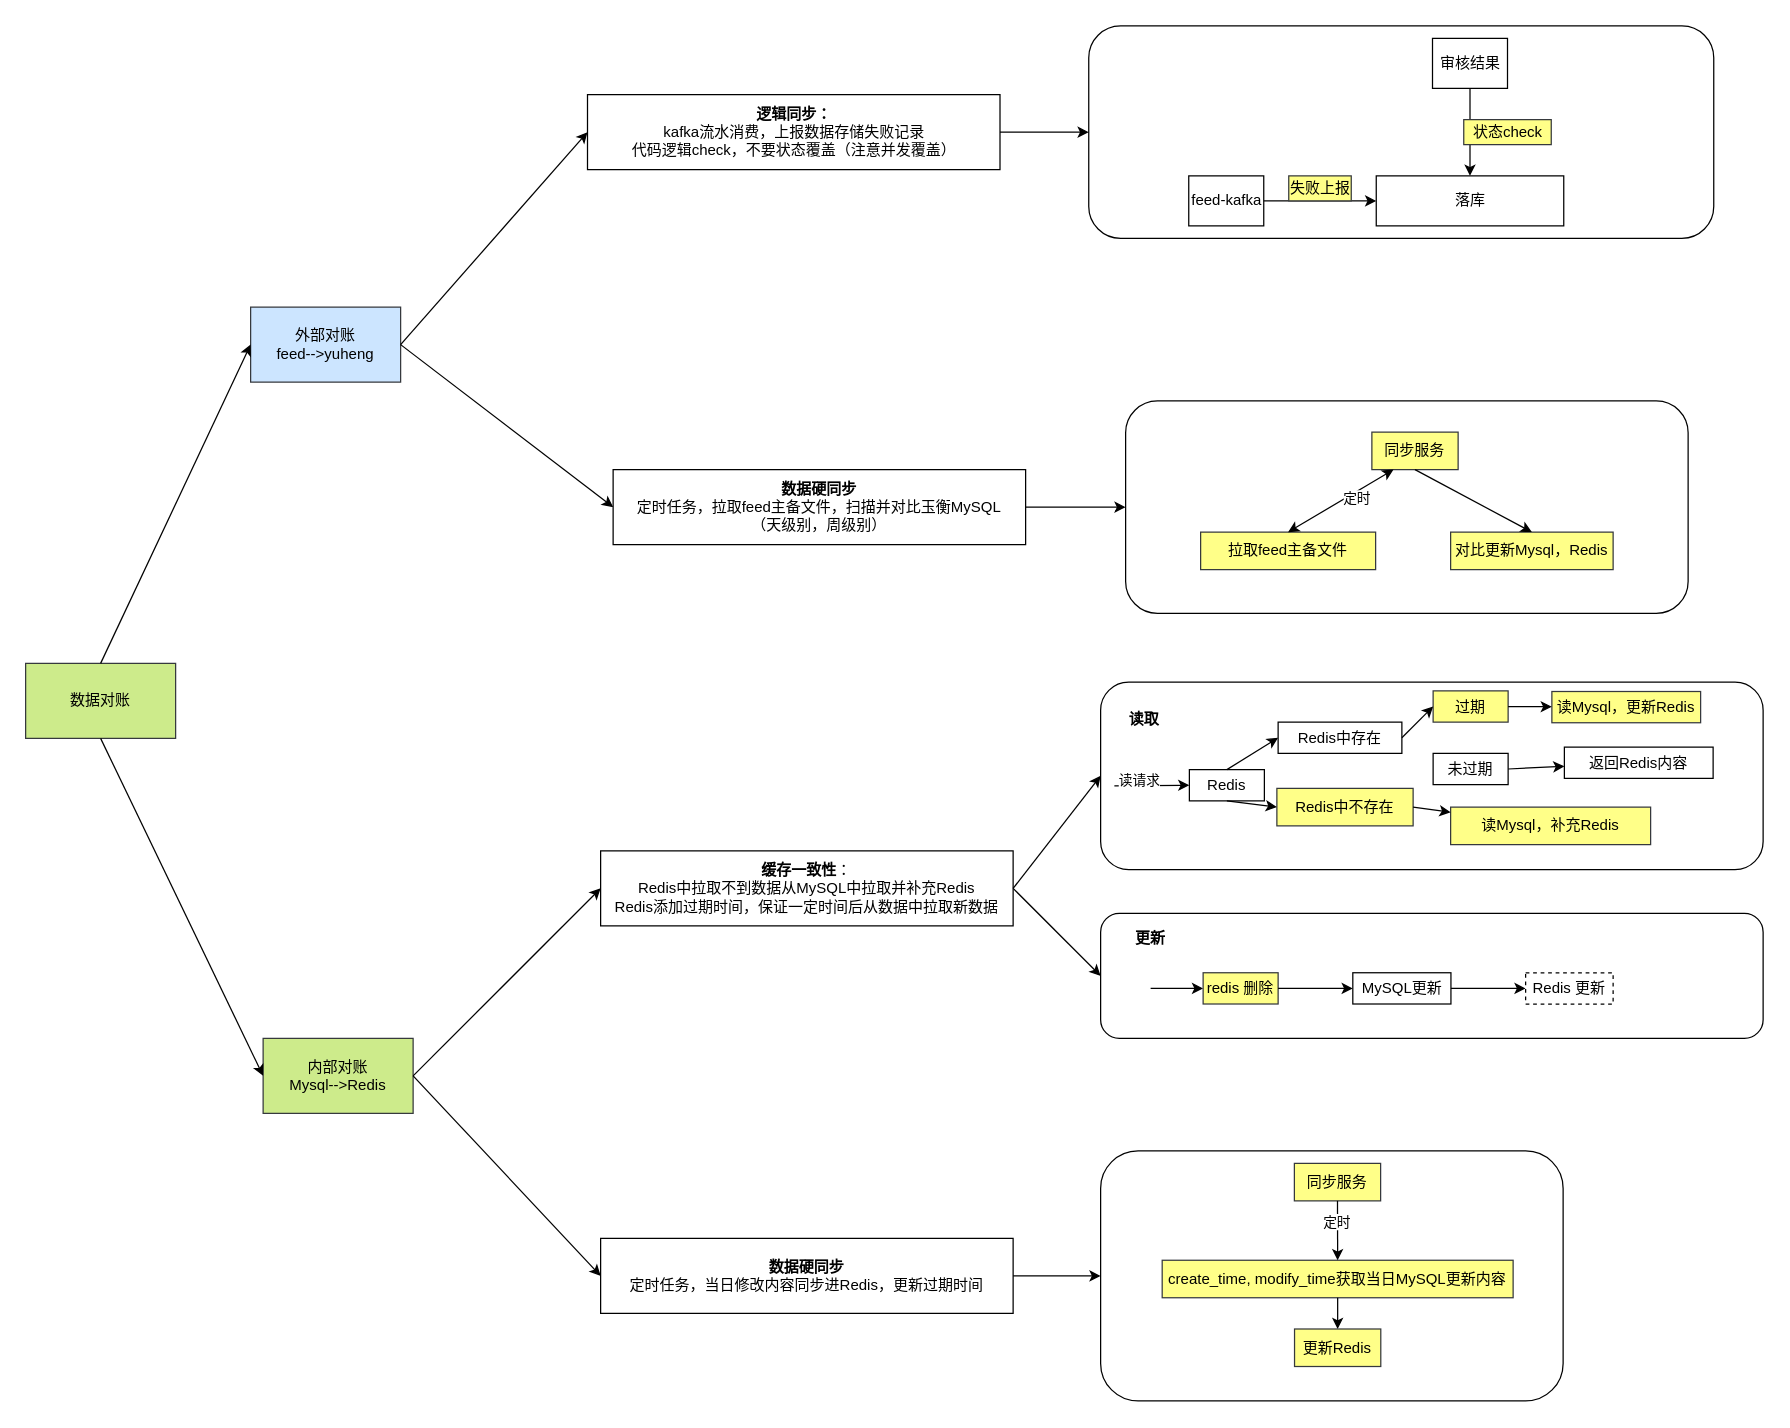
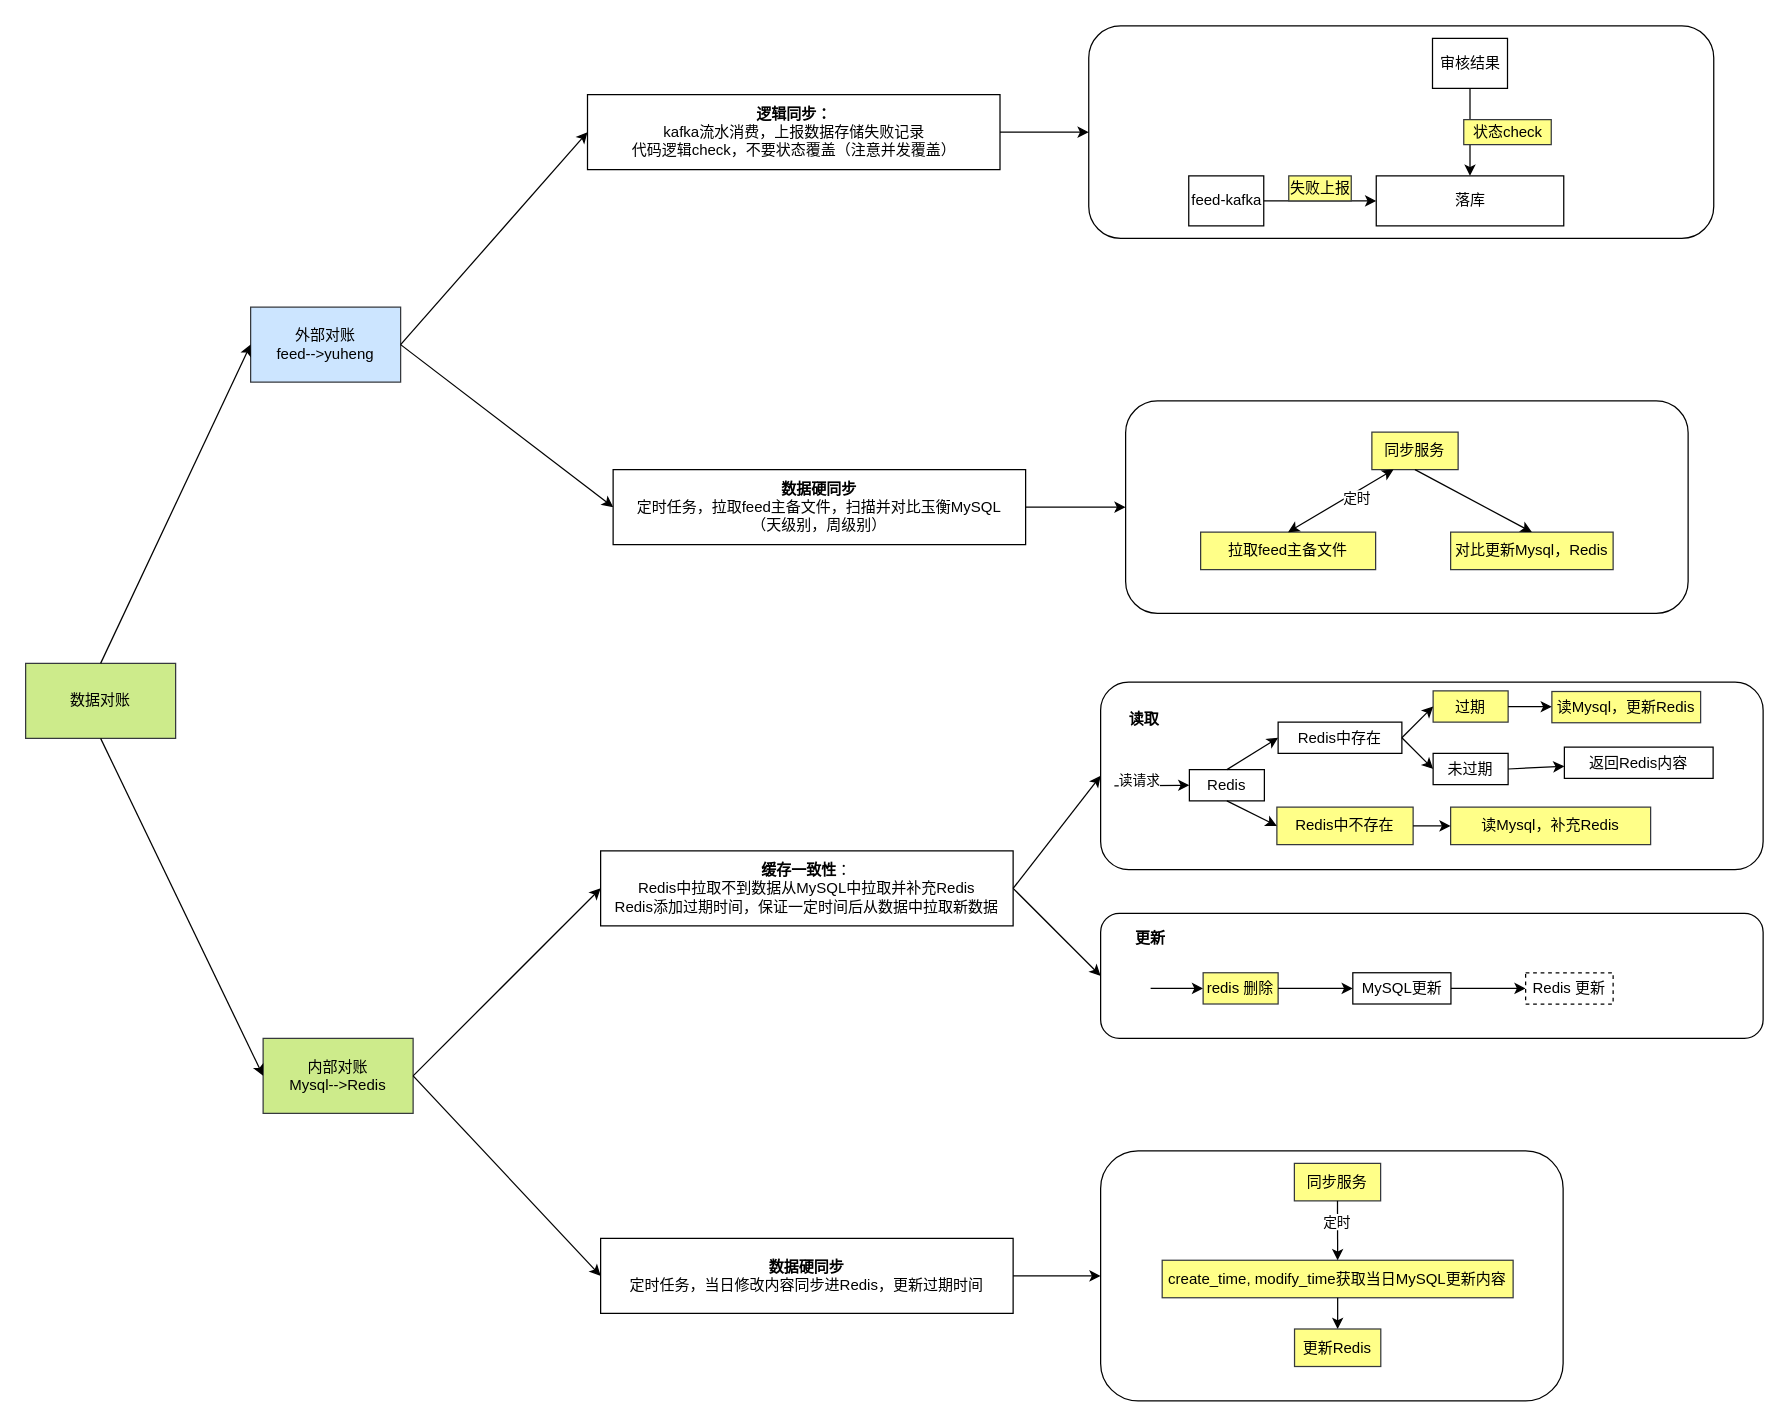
edge "Redis中存在" -> "未过期": added
node "Redis中不存在": moved (1345, 807) -> (1345, 826)
